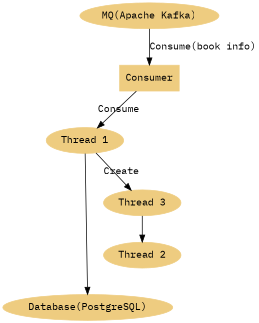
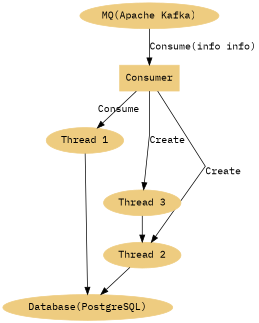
edge "MQ(Apache Kafka)" -> "Consumer": label "Consume(book info)" -> "Consume(info info)"
edge "Consumer" -> "Thread 2": added, label "Create"
edge "Thread 1" -> "Thread 3": now "Consumer" -> "Thread 3"
edge "Thread 2" -> "Database(PostgreSQL)": added
